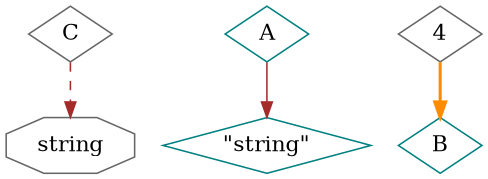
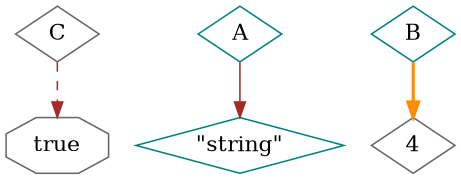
edge "4" -> "B": reversed
node "string": label "string" -> "true"
